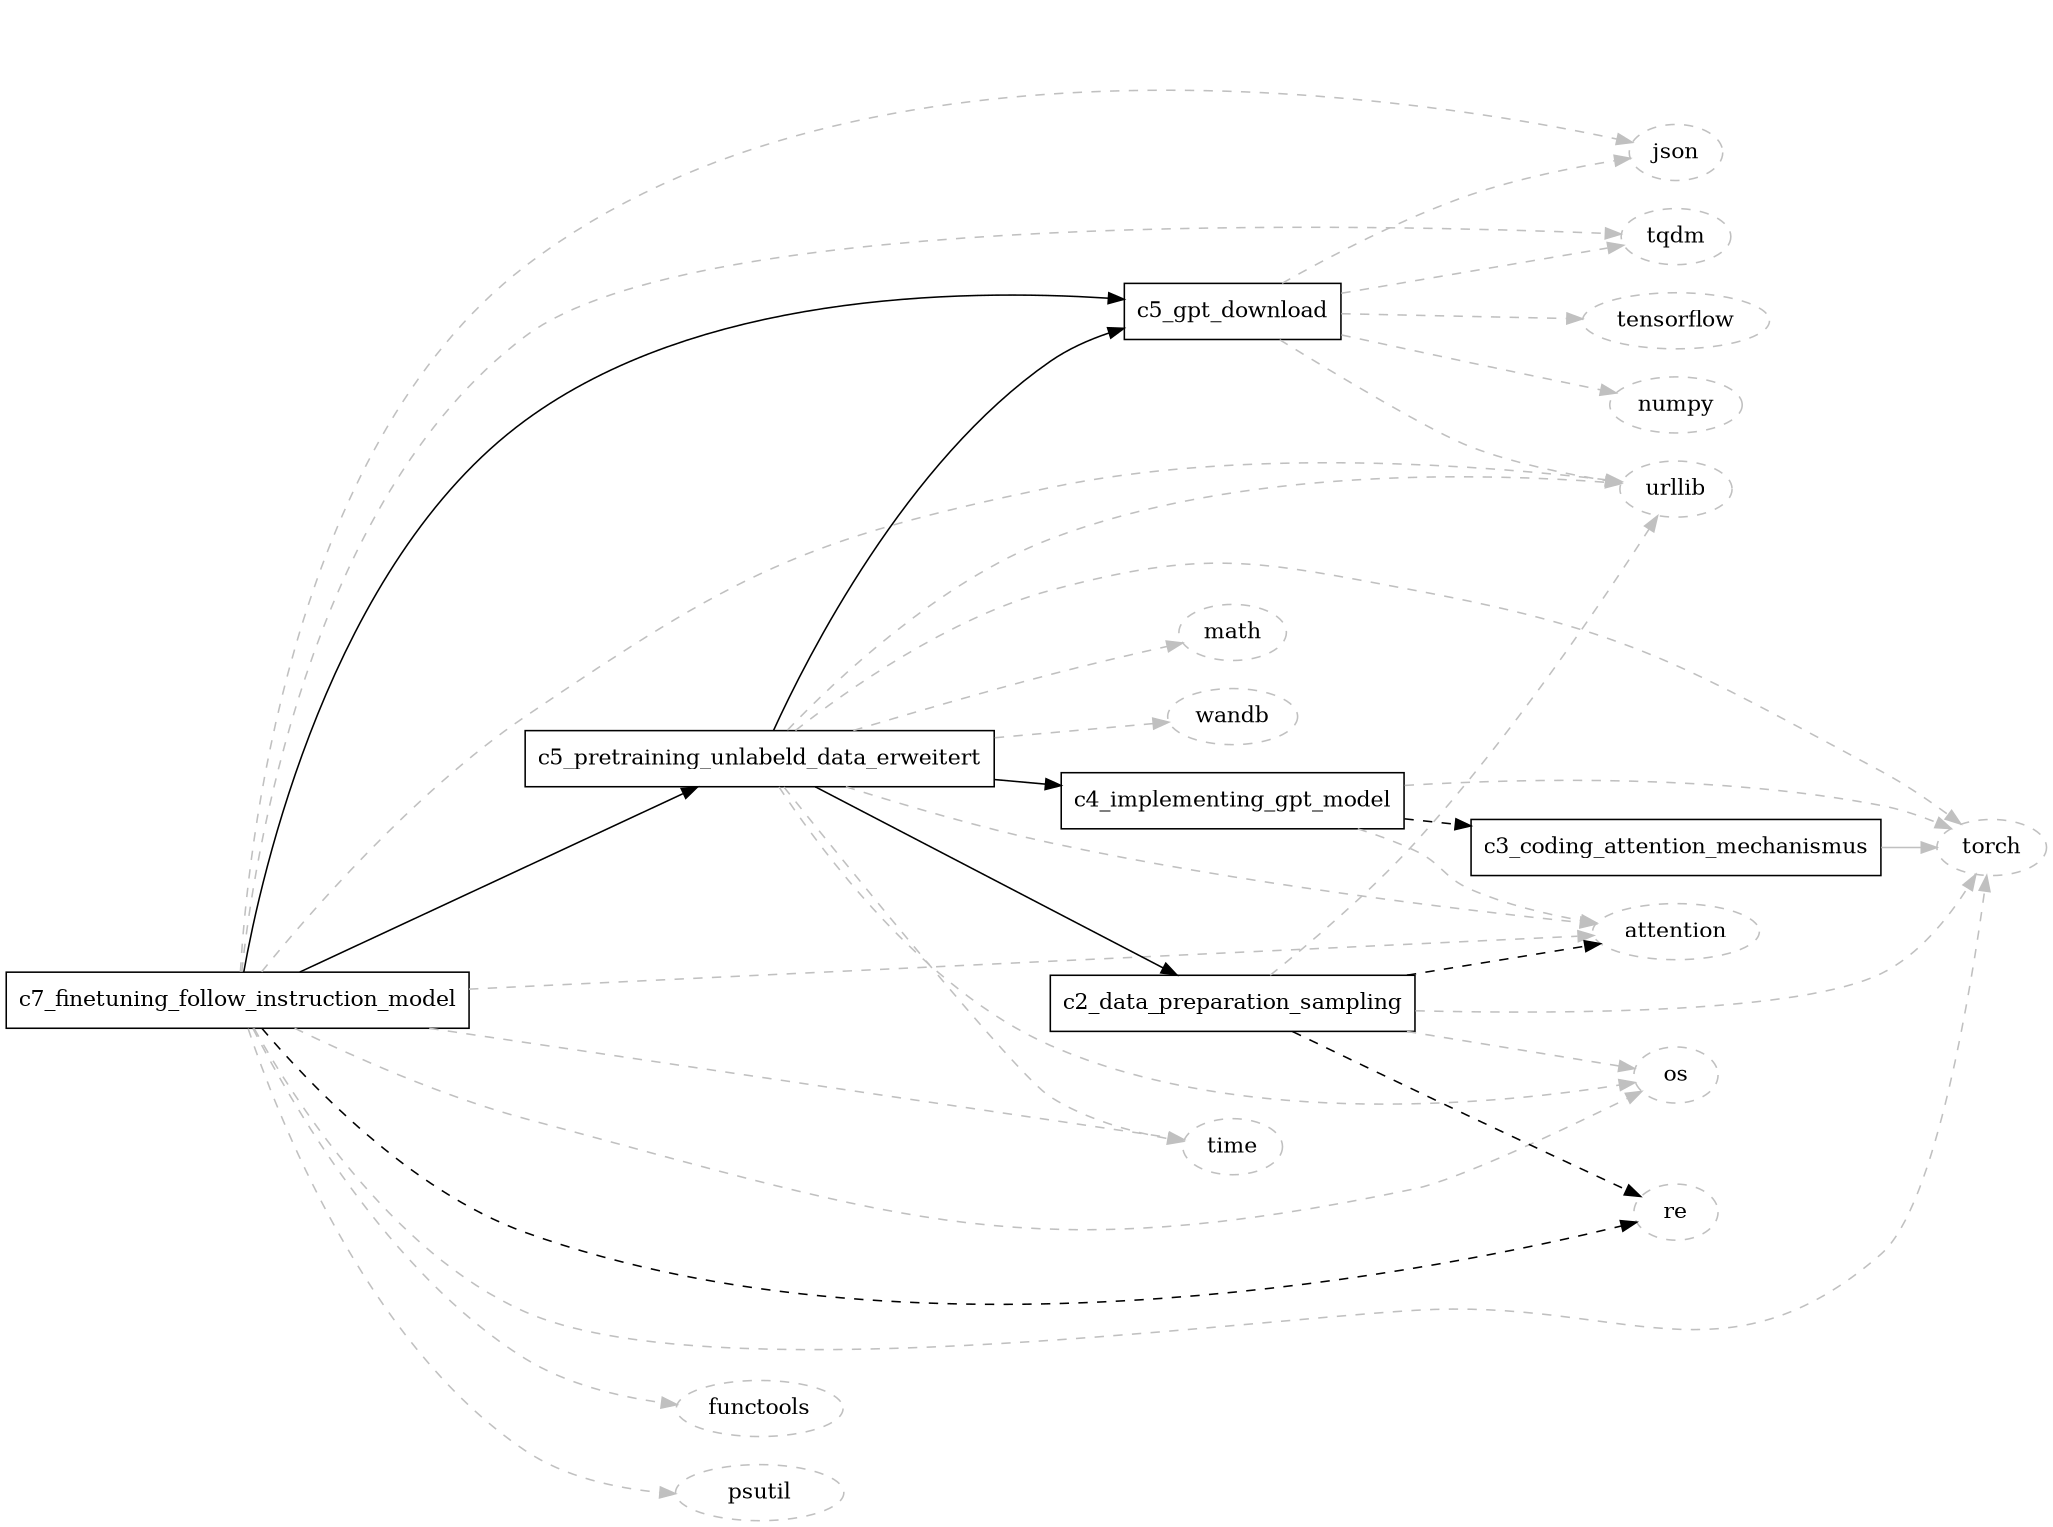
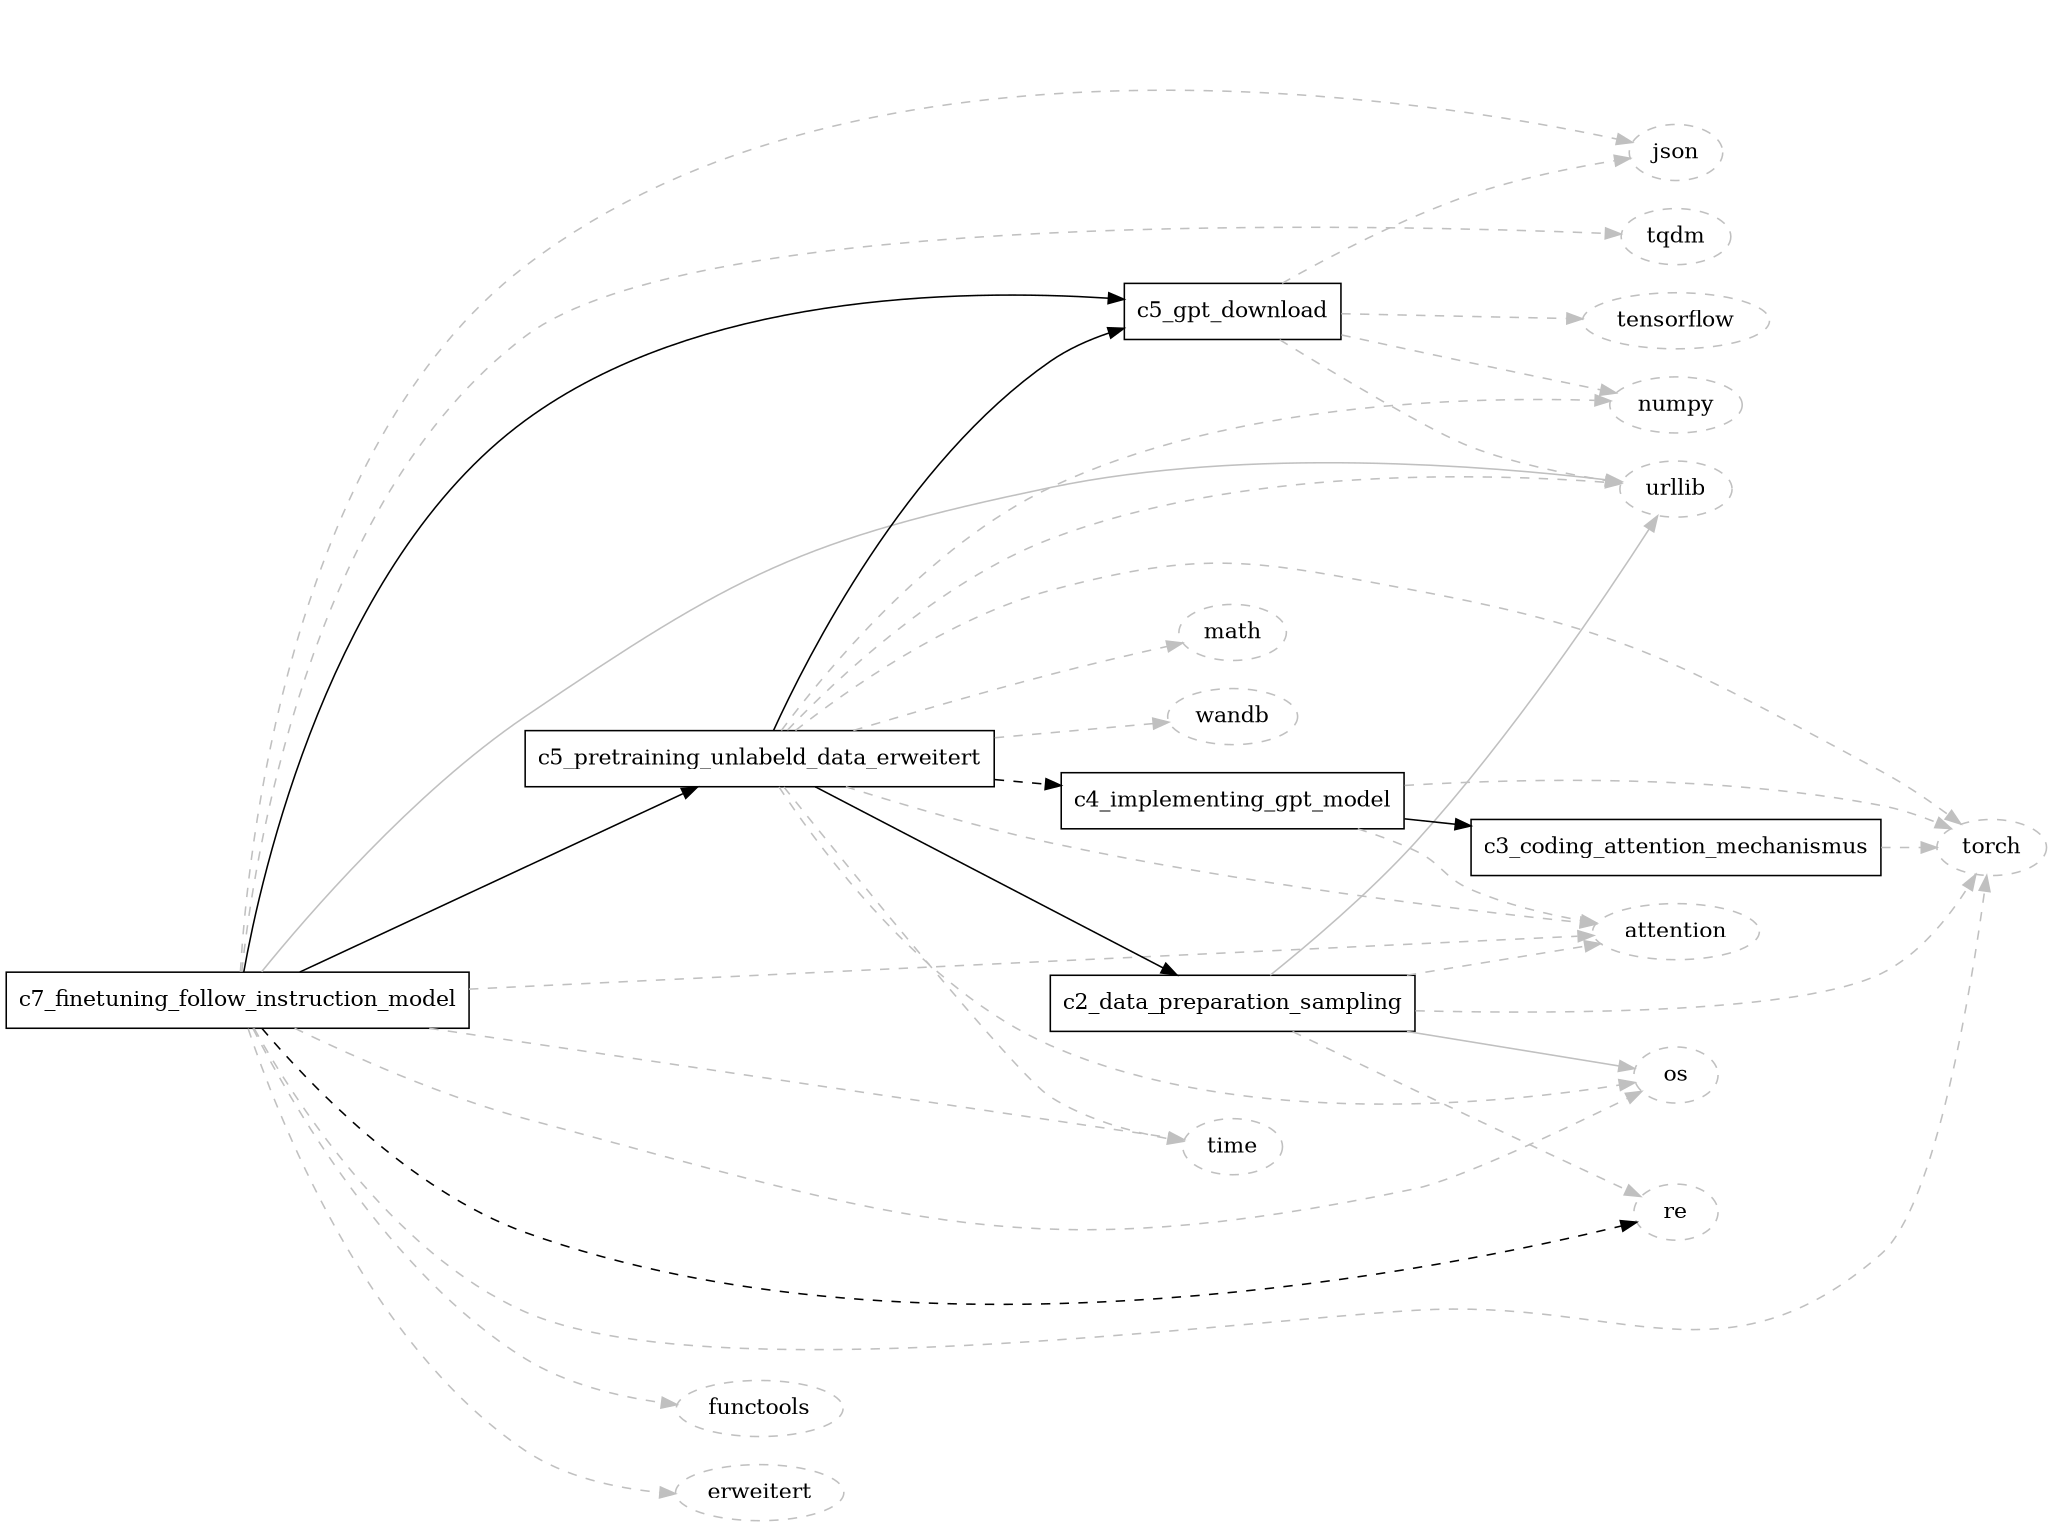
edge "c5_gpt_download" -> "tqdm": removed
edge "c5_pretraining_unlabeld_data_erweitert" -> "numpy": added
edge "c7_finetuning_follow_instruction_model" -> "urllib": style dashed -> solid
edge "c2_data_preparation_sampling" -> "urllib": style dashed -> solid
edge "c5_pretraining_unlabeld_data_erweitert" -> "c4_implementing_gpt_model": style solid -> dashed
edge "c4_implementing_gpt_model" -> "c3_coding_attention_mechanismus": style dashed -> solid
edge "c3_coding_attention_mechanismus" -> "torch": style solid -> dashed
edge "c2_data_preparation_sampling" -> "attention": color black -> gray
edge "c2_data_preparation_sampling" -> "os": style dashed -> solid
edge "c2_data_preparation_sampling" -> "re": color black -> gray
node "psutil": label "psutil" -> "erweitert"
